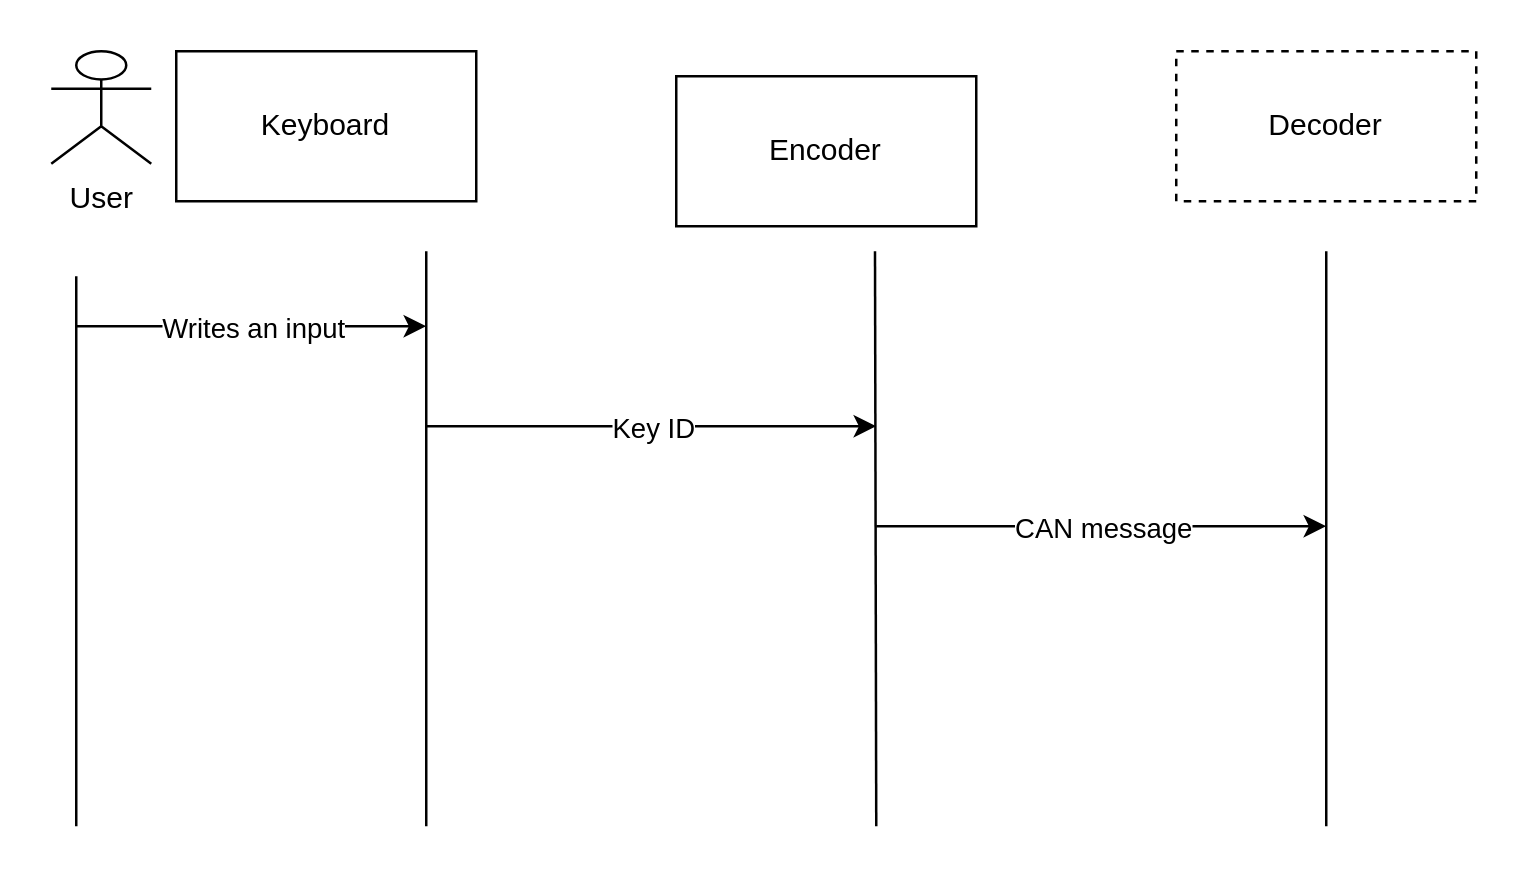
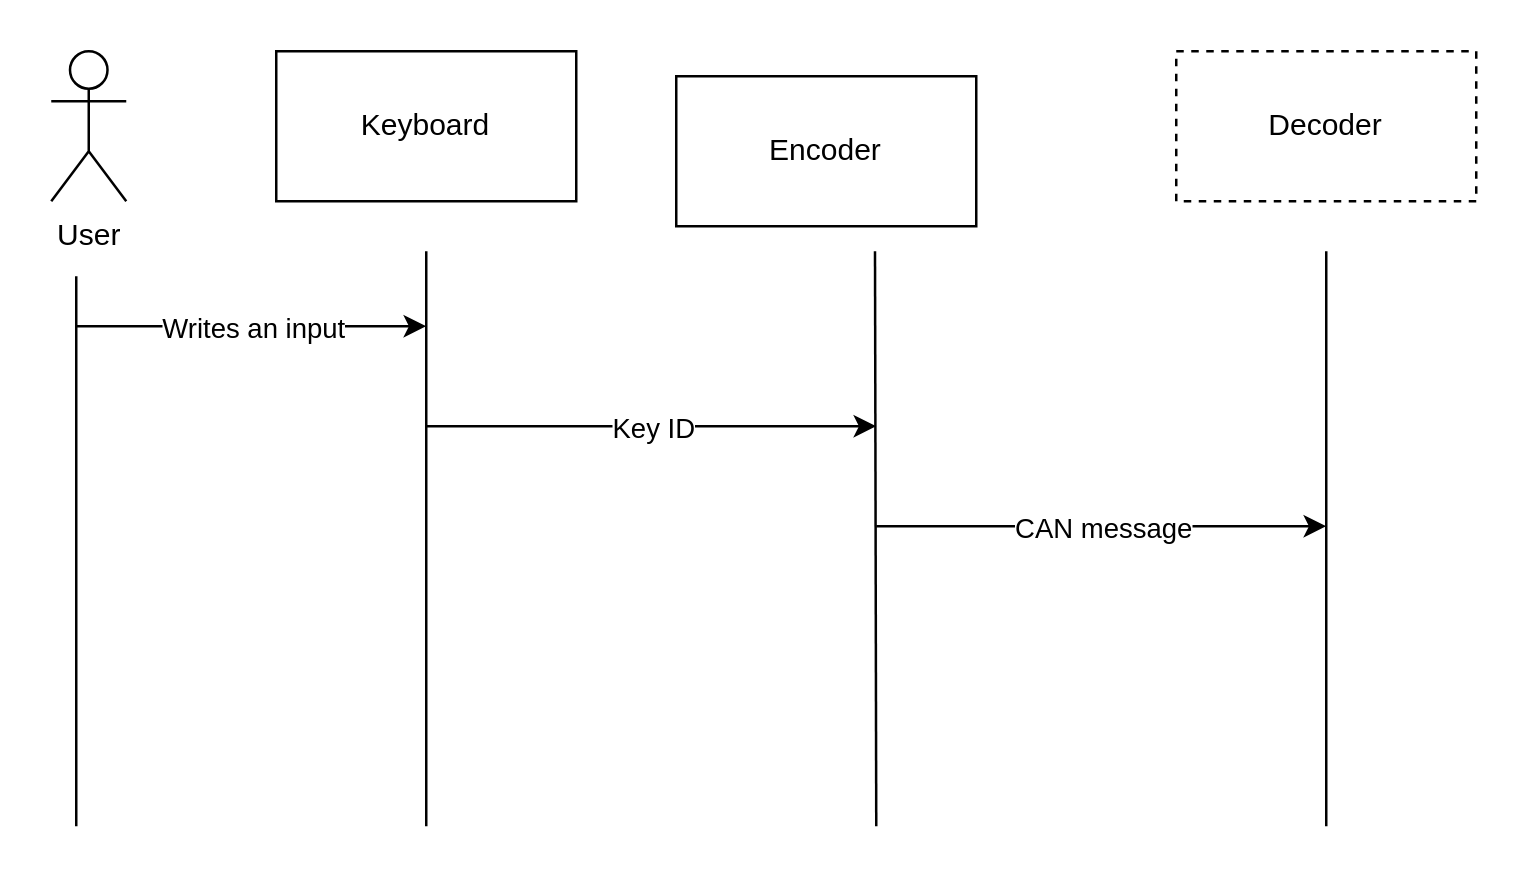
node "User": size 100x113 -> 75x150
node "Keyboard": moved (326, 126) -> (426, 126)
